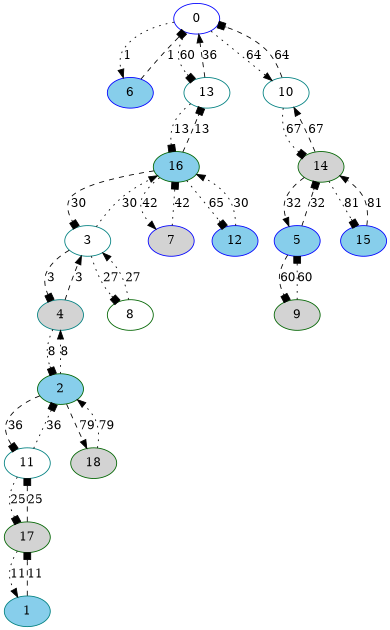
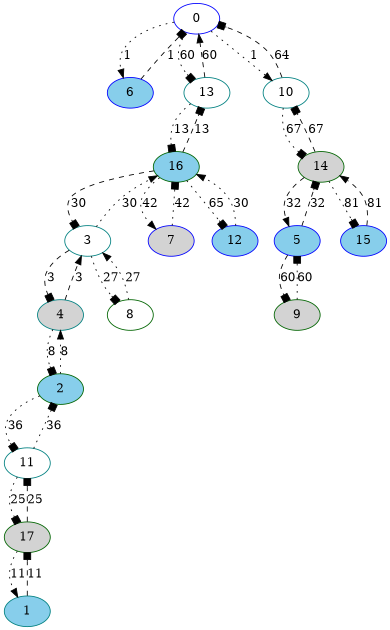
edge "13" -> "0": label "36" -> "60"
edge "0" -> "10": label "64" -> "1"
edge "14" -> "10": arrowhead normal -> box
edge "2" -> "11": style dashed -> dotted
node "18": removed
